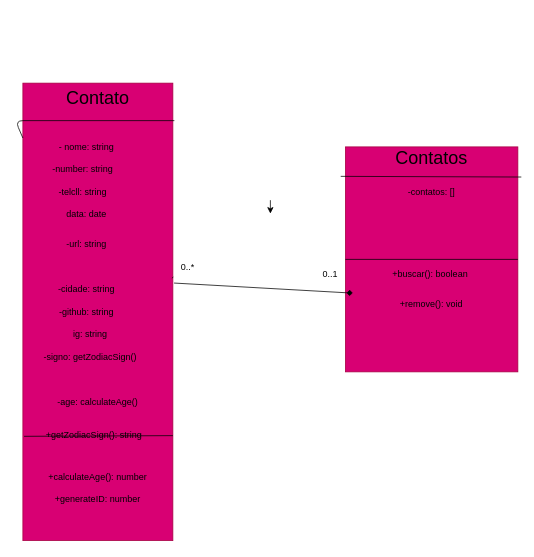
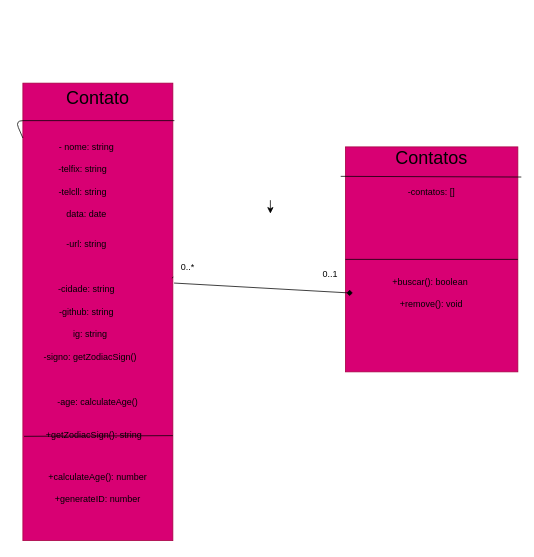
node "-number: string": label "-number: string" -> "-telfix: string"
node "+buscar(): boolean": moved (432, 274) -> (432, 282)
